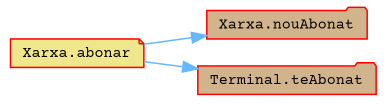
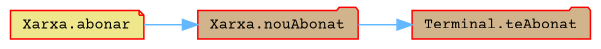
edge "Xarxa.abonar" -> "Terminal.teAbonat": now "Xarxa.nouAbonat" -> "Terminal.teAbonat"
